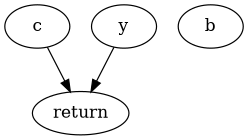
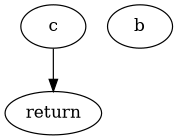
node "y": removed
